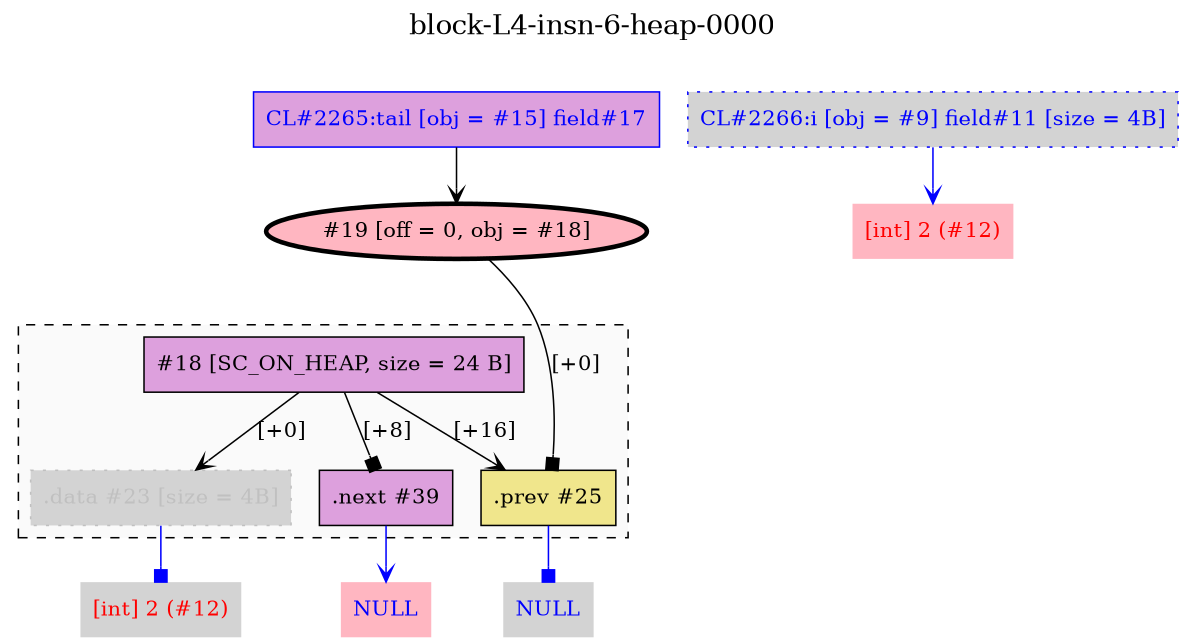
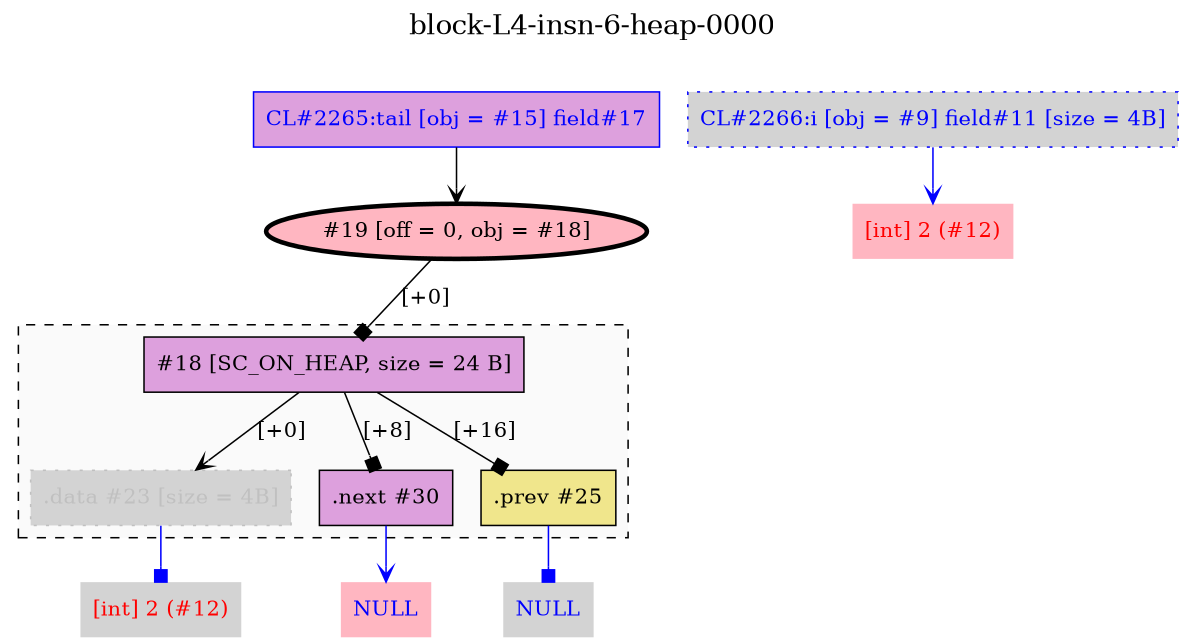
edge "#19 [off = 0, obj = #18]" -> ".prev #25": now "#19 [off = 0, obj = #18]" -> "#18 [SC_ON_HEAP, size = 24 B]"
edge "#18 [SC_ON_HEAP, size = 24 B]" -> ".prev #25": arrowhead vee -> box
node ".next #39": label ".next #39" -> ".next #30"
